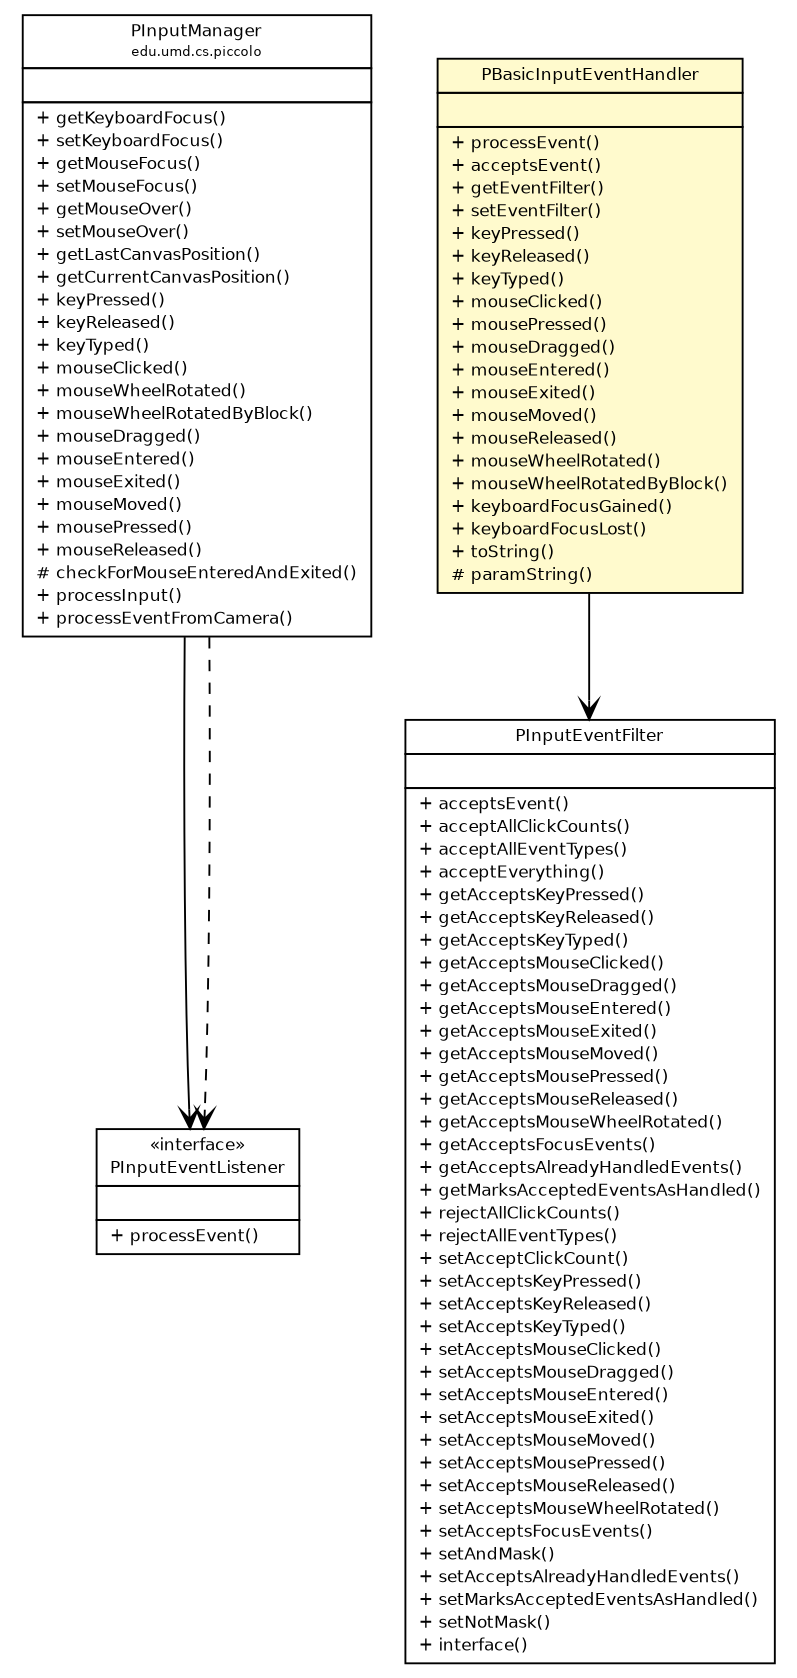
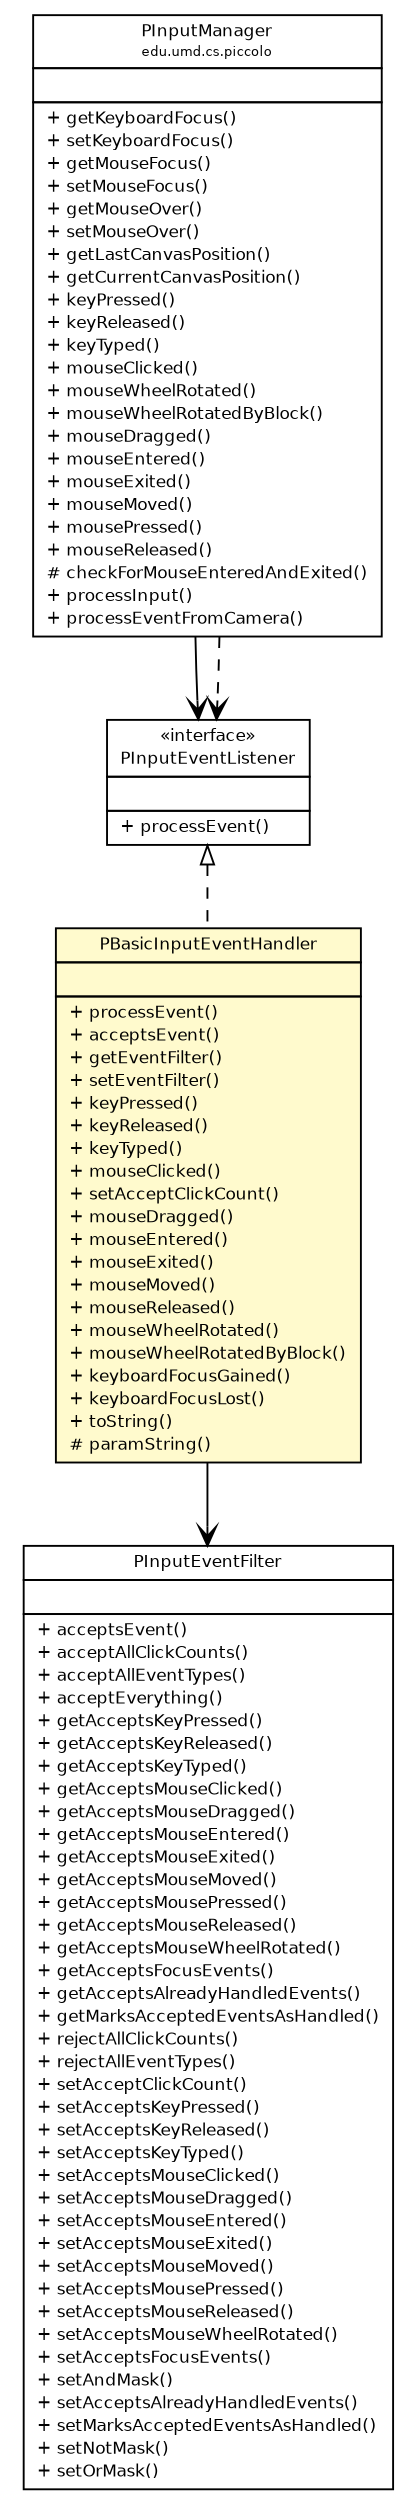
node "PBasicInputEventHandler": text "+ mousePressed()" -> "+ setAcceptClickCount()"
edge "PBasicInputEventHandler" -> "PInputEventListener": added
node "PInputEventFilter": text "+ interface()" -> "+ setOrMask()"
